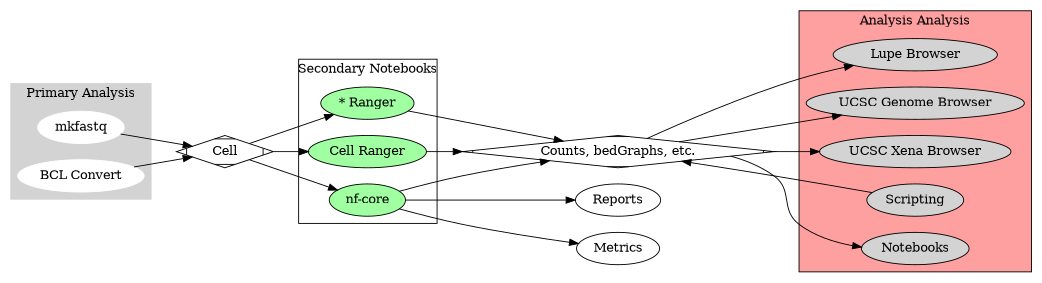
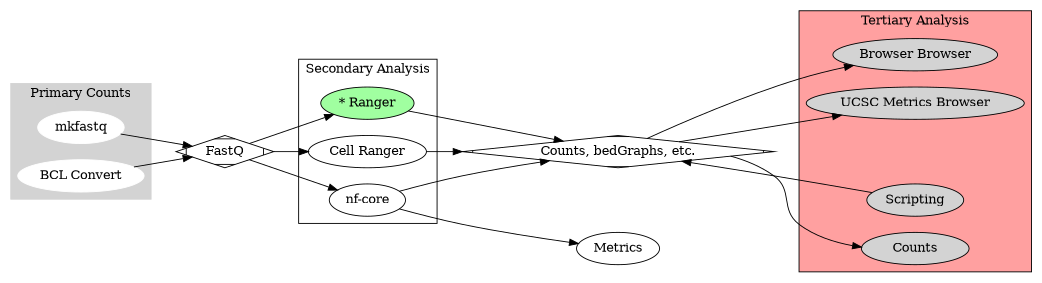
cluster "Analysis Analysis": label "Analysis Analysis" -> "Tertiary Analysis"
node "Lupe Browser": label "Lupe Browser" -> "Browser Browser"
cluster "Secondary Notebooks": label "Secondary Notebooks" -> "Secondary Analysis"
cluster "Primary Analysis": label "Primary Analysis" -> "Primary Counts"
node "UCSC Genome Browser": label "UCSC Genome Browser" -> "UCSC Metrics Browser"
node "Cell": label "Cell" -> "FastQ"
node "Cell Ranger": fillcolor #00ff005f -> white
node "UCSC Xena Browser": removed
node "nf-core": fillcolor #00ff005f -> white
node "Reports": removed
node "Notebooks": label "Notebooks" -> "Counts"
